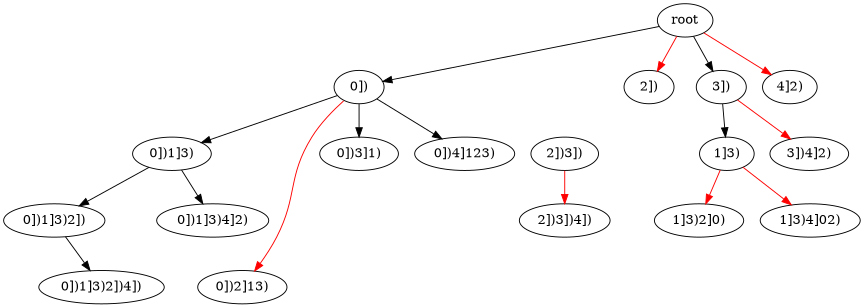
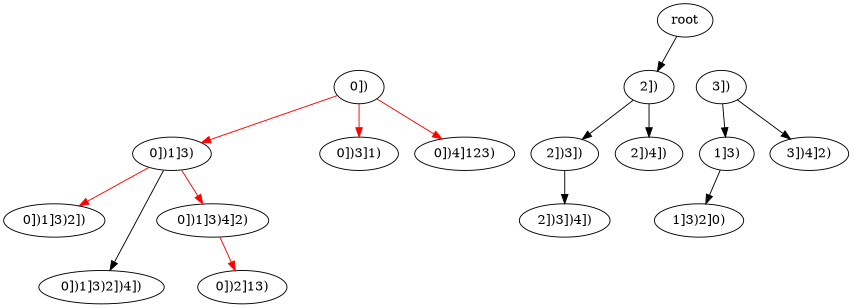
edge "root" -> "2])": color red -> black
edge "root" -> "3])": removed
edge "root" -> "0])": removed
node "4]2)": removed
edge "0])" -> "0])3]1)": color black -> red
edge "0])" -> "0])4]123)": color black -> red
edge "2])" -> "2])3])": added
edge "3])" -> "3])4]2)": color red -> black
edge "0])" -> "0])1]3)": color black -> red
node "2])4])": added
edge "0])" -> "0])2]13)": now "0])1]3)4]2)" -> "0])2]13)"
edge "0])1]3)" -> "0])1]3)4]2)": color black -> red
edge "2])3])" -> "2])3])4])": color red -> black
edge "1]3)" -> "1]3)2]0)": color red -> black
edge "0])1]3)" -> "0])1]3)2])": color black -> red
node "1]3)4]02)": removed
edge "0])1]3)2])" -> "0])1]3)2])4])": now "0])1]3)" -> "0])1]3)2])4])"
